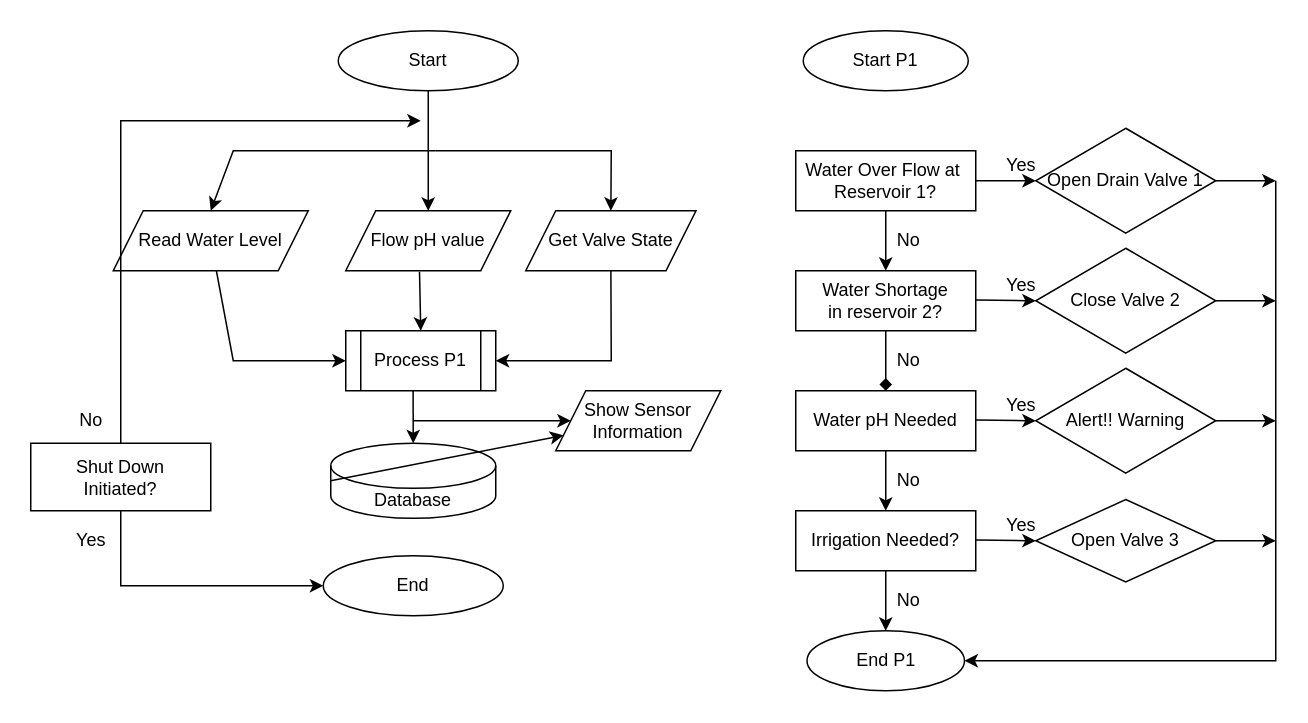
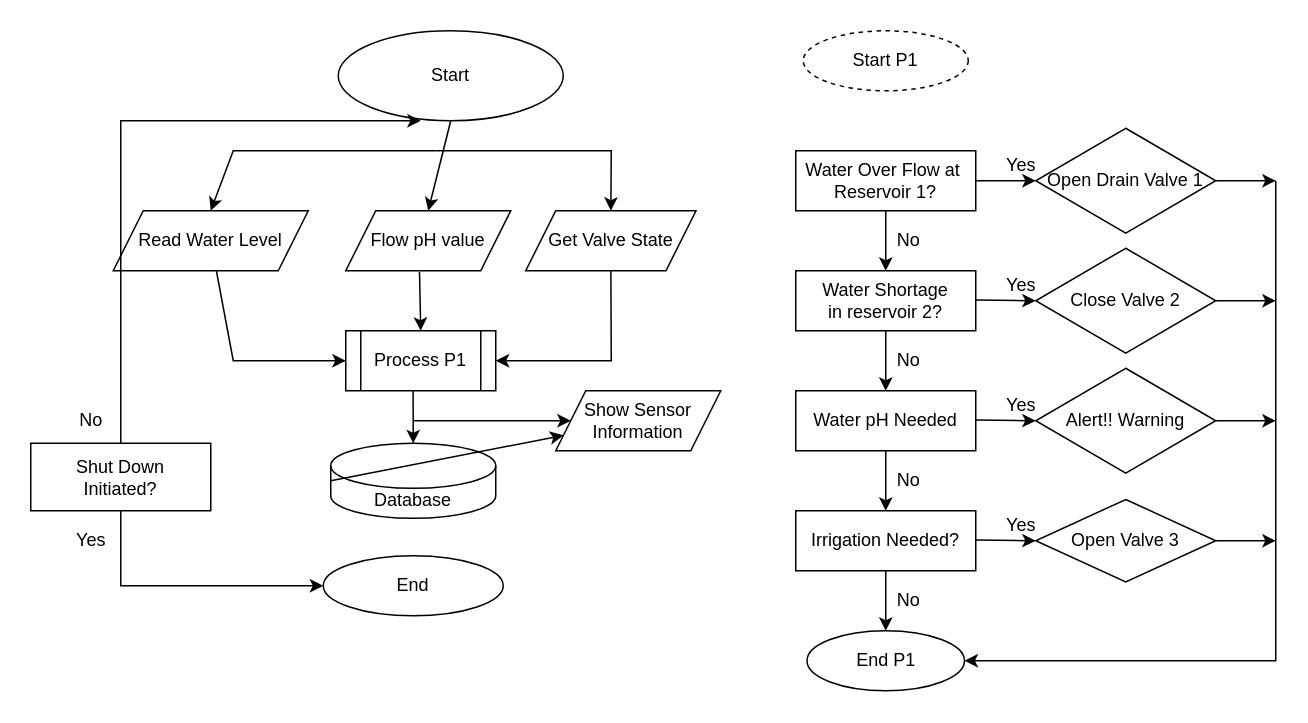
node "Start": size 180x60 -> 225x90
node "Start P1": style solid -> dashed
edge "Water Shortage in reservoir 2?" -> "Water pH Needed": arrowhead diamond -> classic
